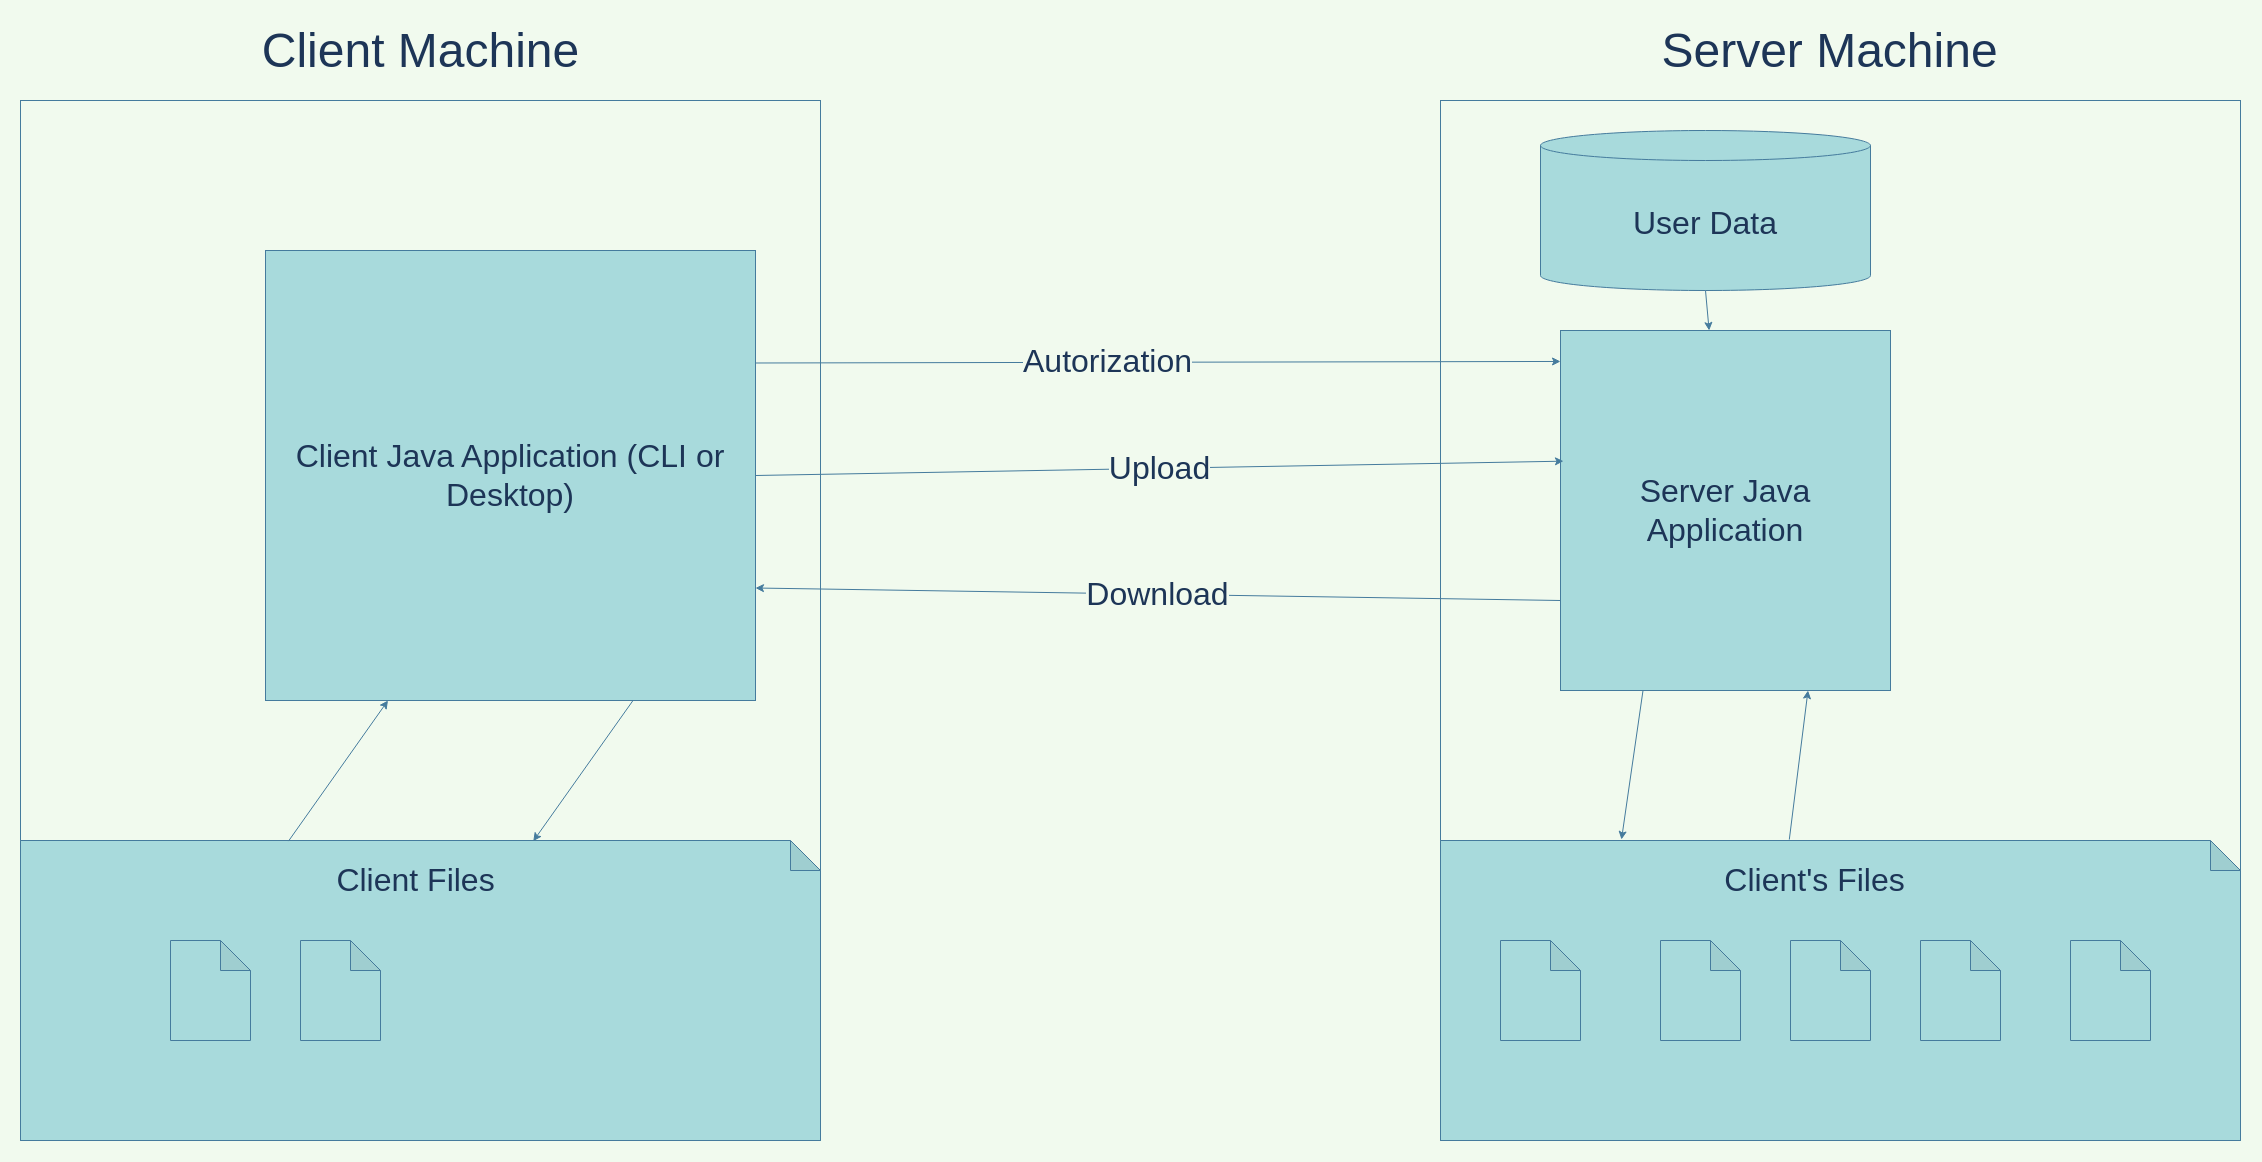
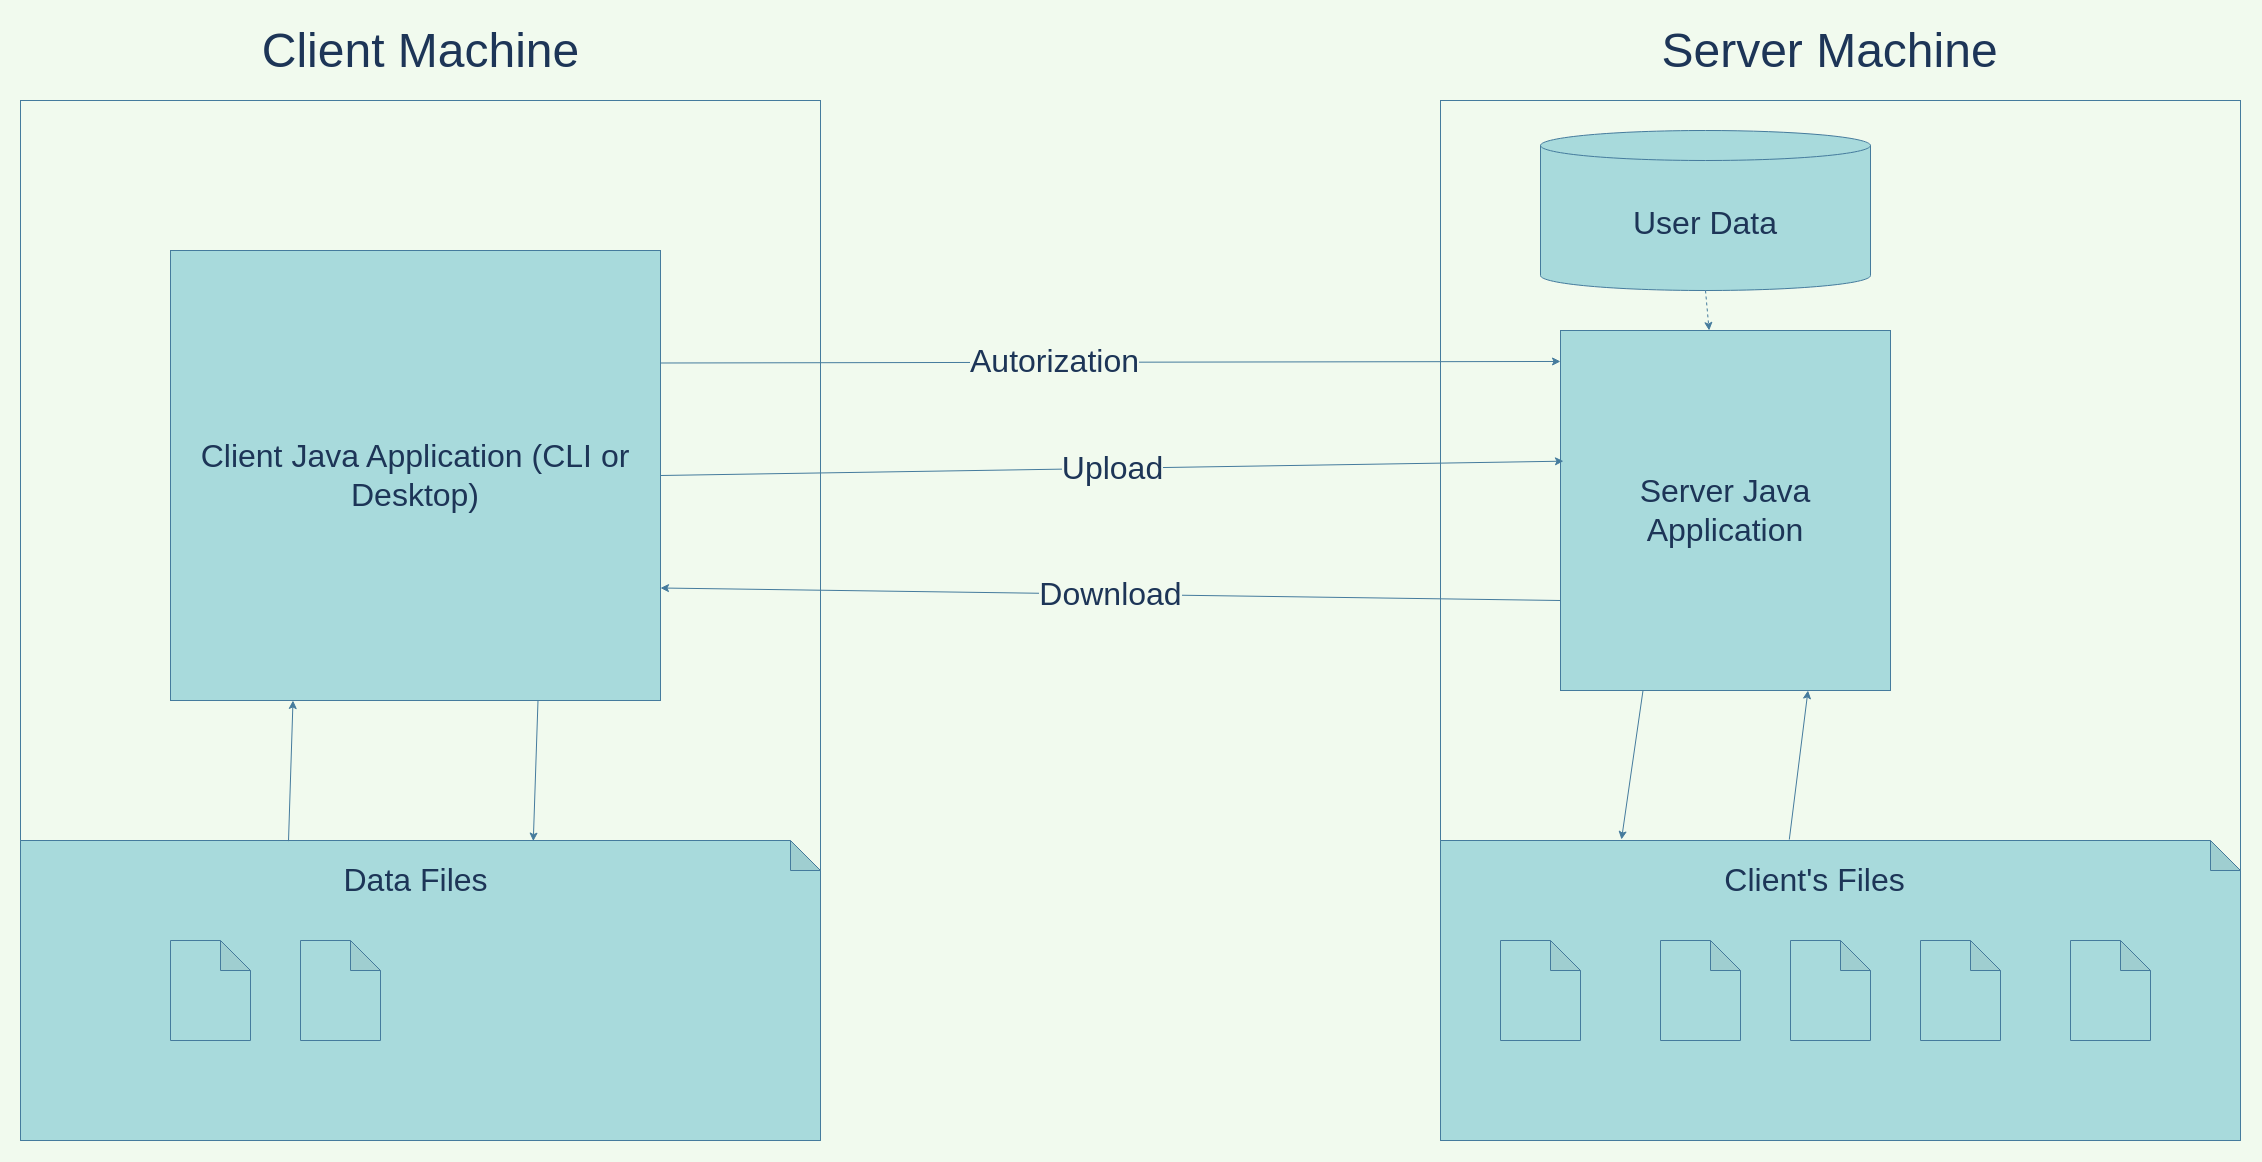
edge "User Data" -> "Server Java Application": style solid -> dashed
node "Client Java Application (CLI or Desktop)": moved (511, 476) -> (416, 476)
node "Client Files": label "Client Files" -> "Data Files"
